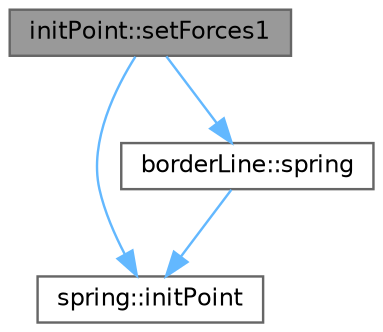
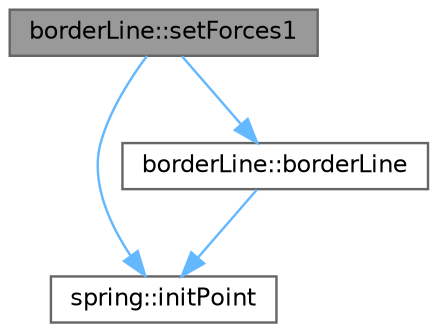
node "initPoint::setForces1": label "initPoint::setForces1" -> "borderLine::setForces1"
node "borderLine::spring": label "borderLine::spring" -> "borderLine::borderLine"
